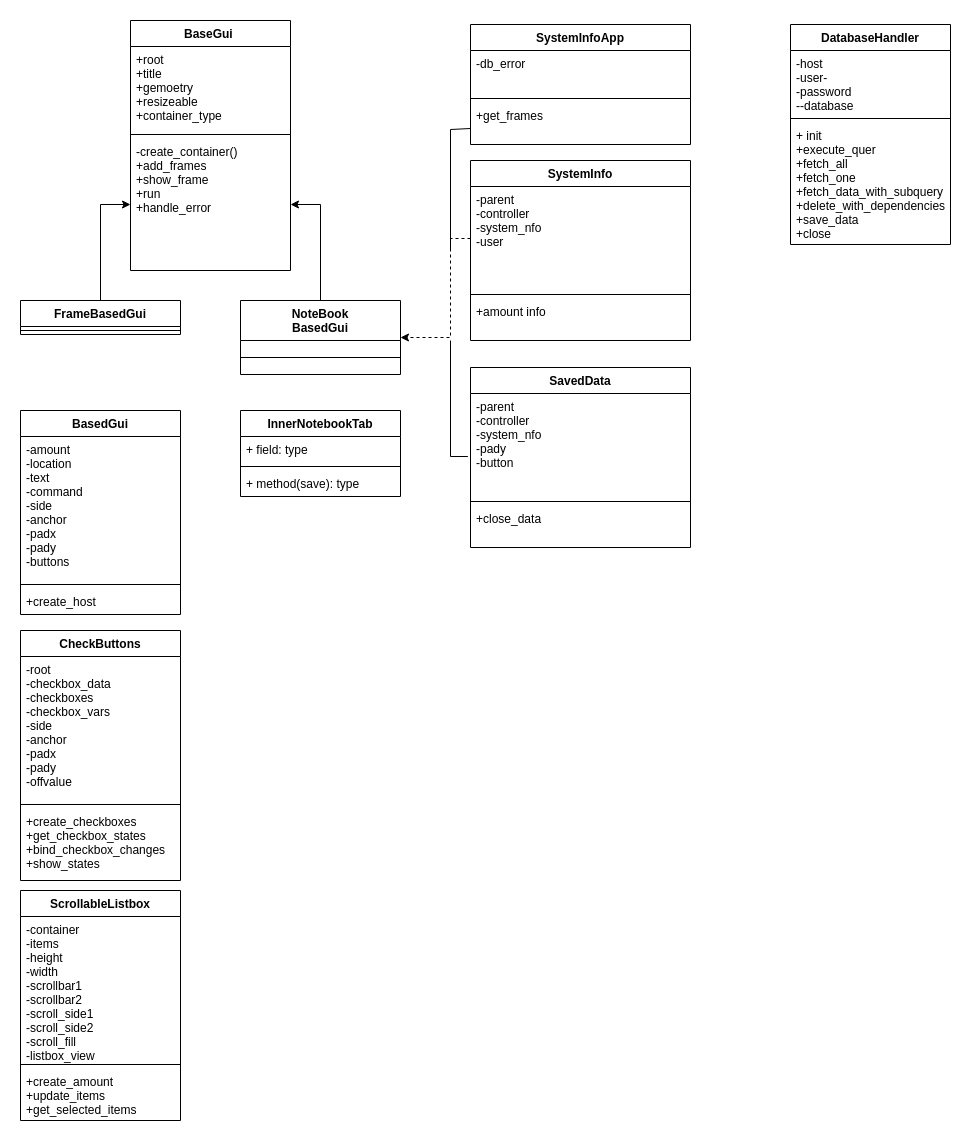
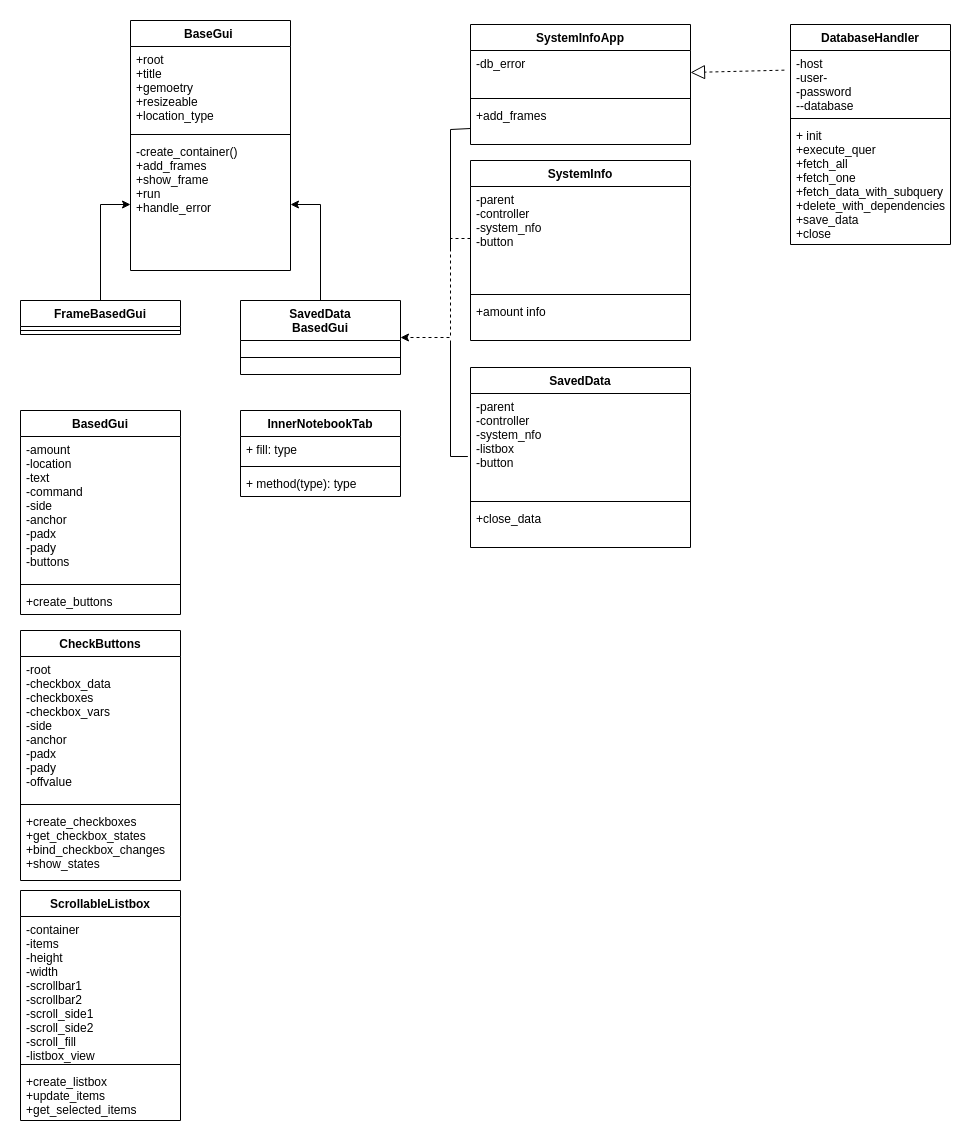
node "+root +title +gemoetry +resizeable +container_type": label "+root +title +gemoetry +resizeable +container_type" -> "+root +title +gemoetry +resizeable +location_type"
edge "-host -user- -password --database" -> "-db_error": added
node "+get_frames": label "+get_frames" -> "+add_frames"
node "-parent -controller -system_nfo -user": label "-parent -controller -system_nfo -user" -> "-parent -controller -system_nfo -button"
node "NoteBook BasedGui": label "NoteBook BasedGui" -> "SavedData BasedGui"
node "-parent -controller -system_nfo -pady -button": label "-parent -controller -system_nfo -pady -button" -> "-parent -controller -system_nfo -listbox -button"
node "+ field: type": label "+ field: type" -> "+ fill: type"
node "+ method(save): type": label "+ method(save): type" -> "+ method(type): type"
node "+create_host": label "+create_host" -> "+create_buttons"
node "+create_amount +update_items +get_selected_items": label "+create_amount +update_items +get_selected_items" -> "+create_listbox +update_items +get_selected_items"
